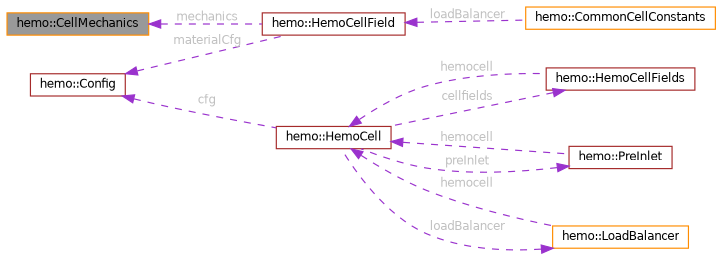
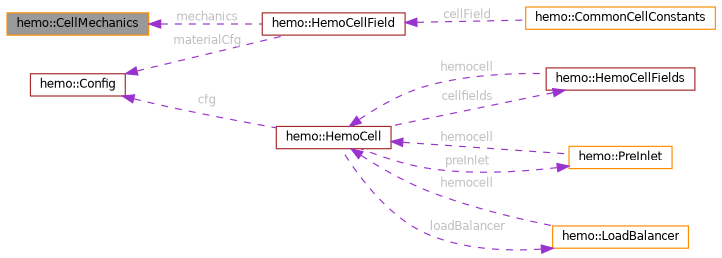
edge "hemo::CommonCellConstants" -> "hemo::HemoCellField": label " loadBalancer" -> " cellField"
node "hemo::PreInlet": color brown -> darkorange
